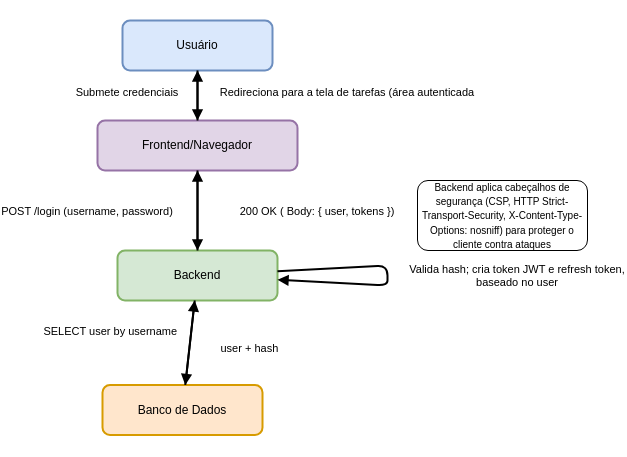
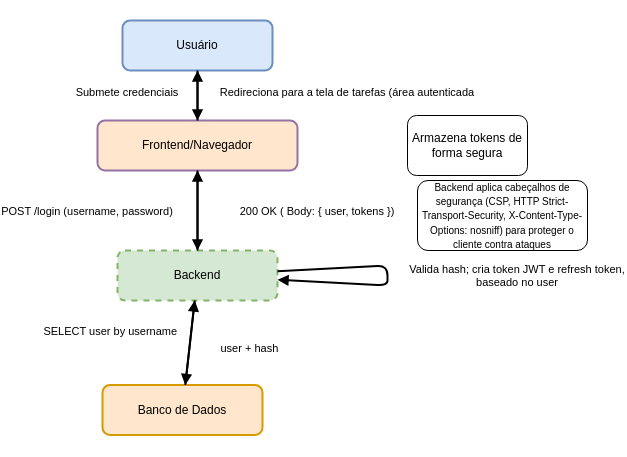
node "Frontend/Navegador": fillcolor #e1d5e7 -> #ffe6cc
node "Armazena tokens de forma segura": added
node "Backend": style solid -> dashed
